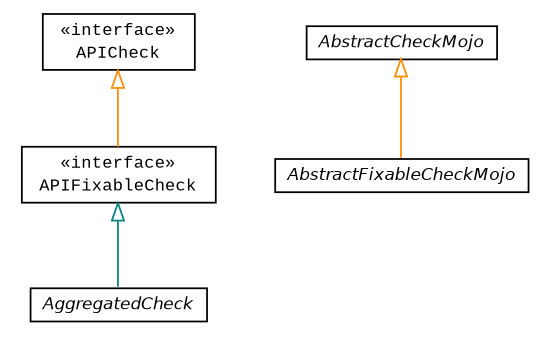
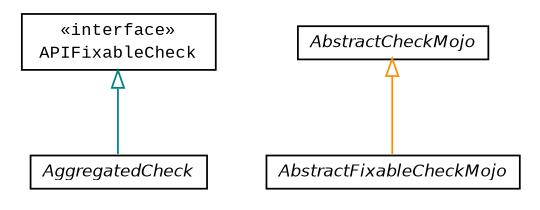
node "APICheck": removed
